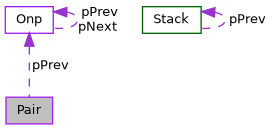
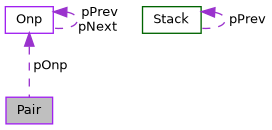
edge "Pair" -> "Onp": label " pPrev" -> " pOnp"
